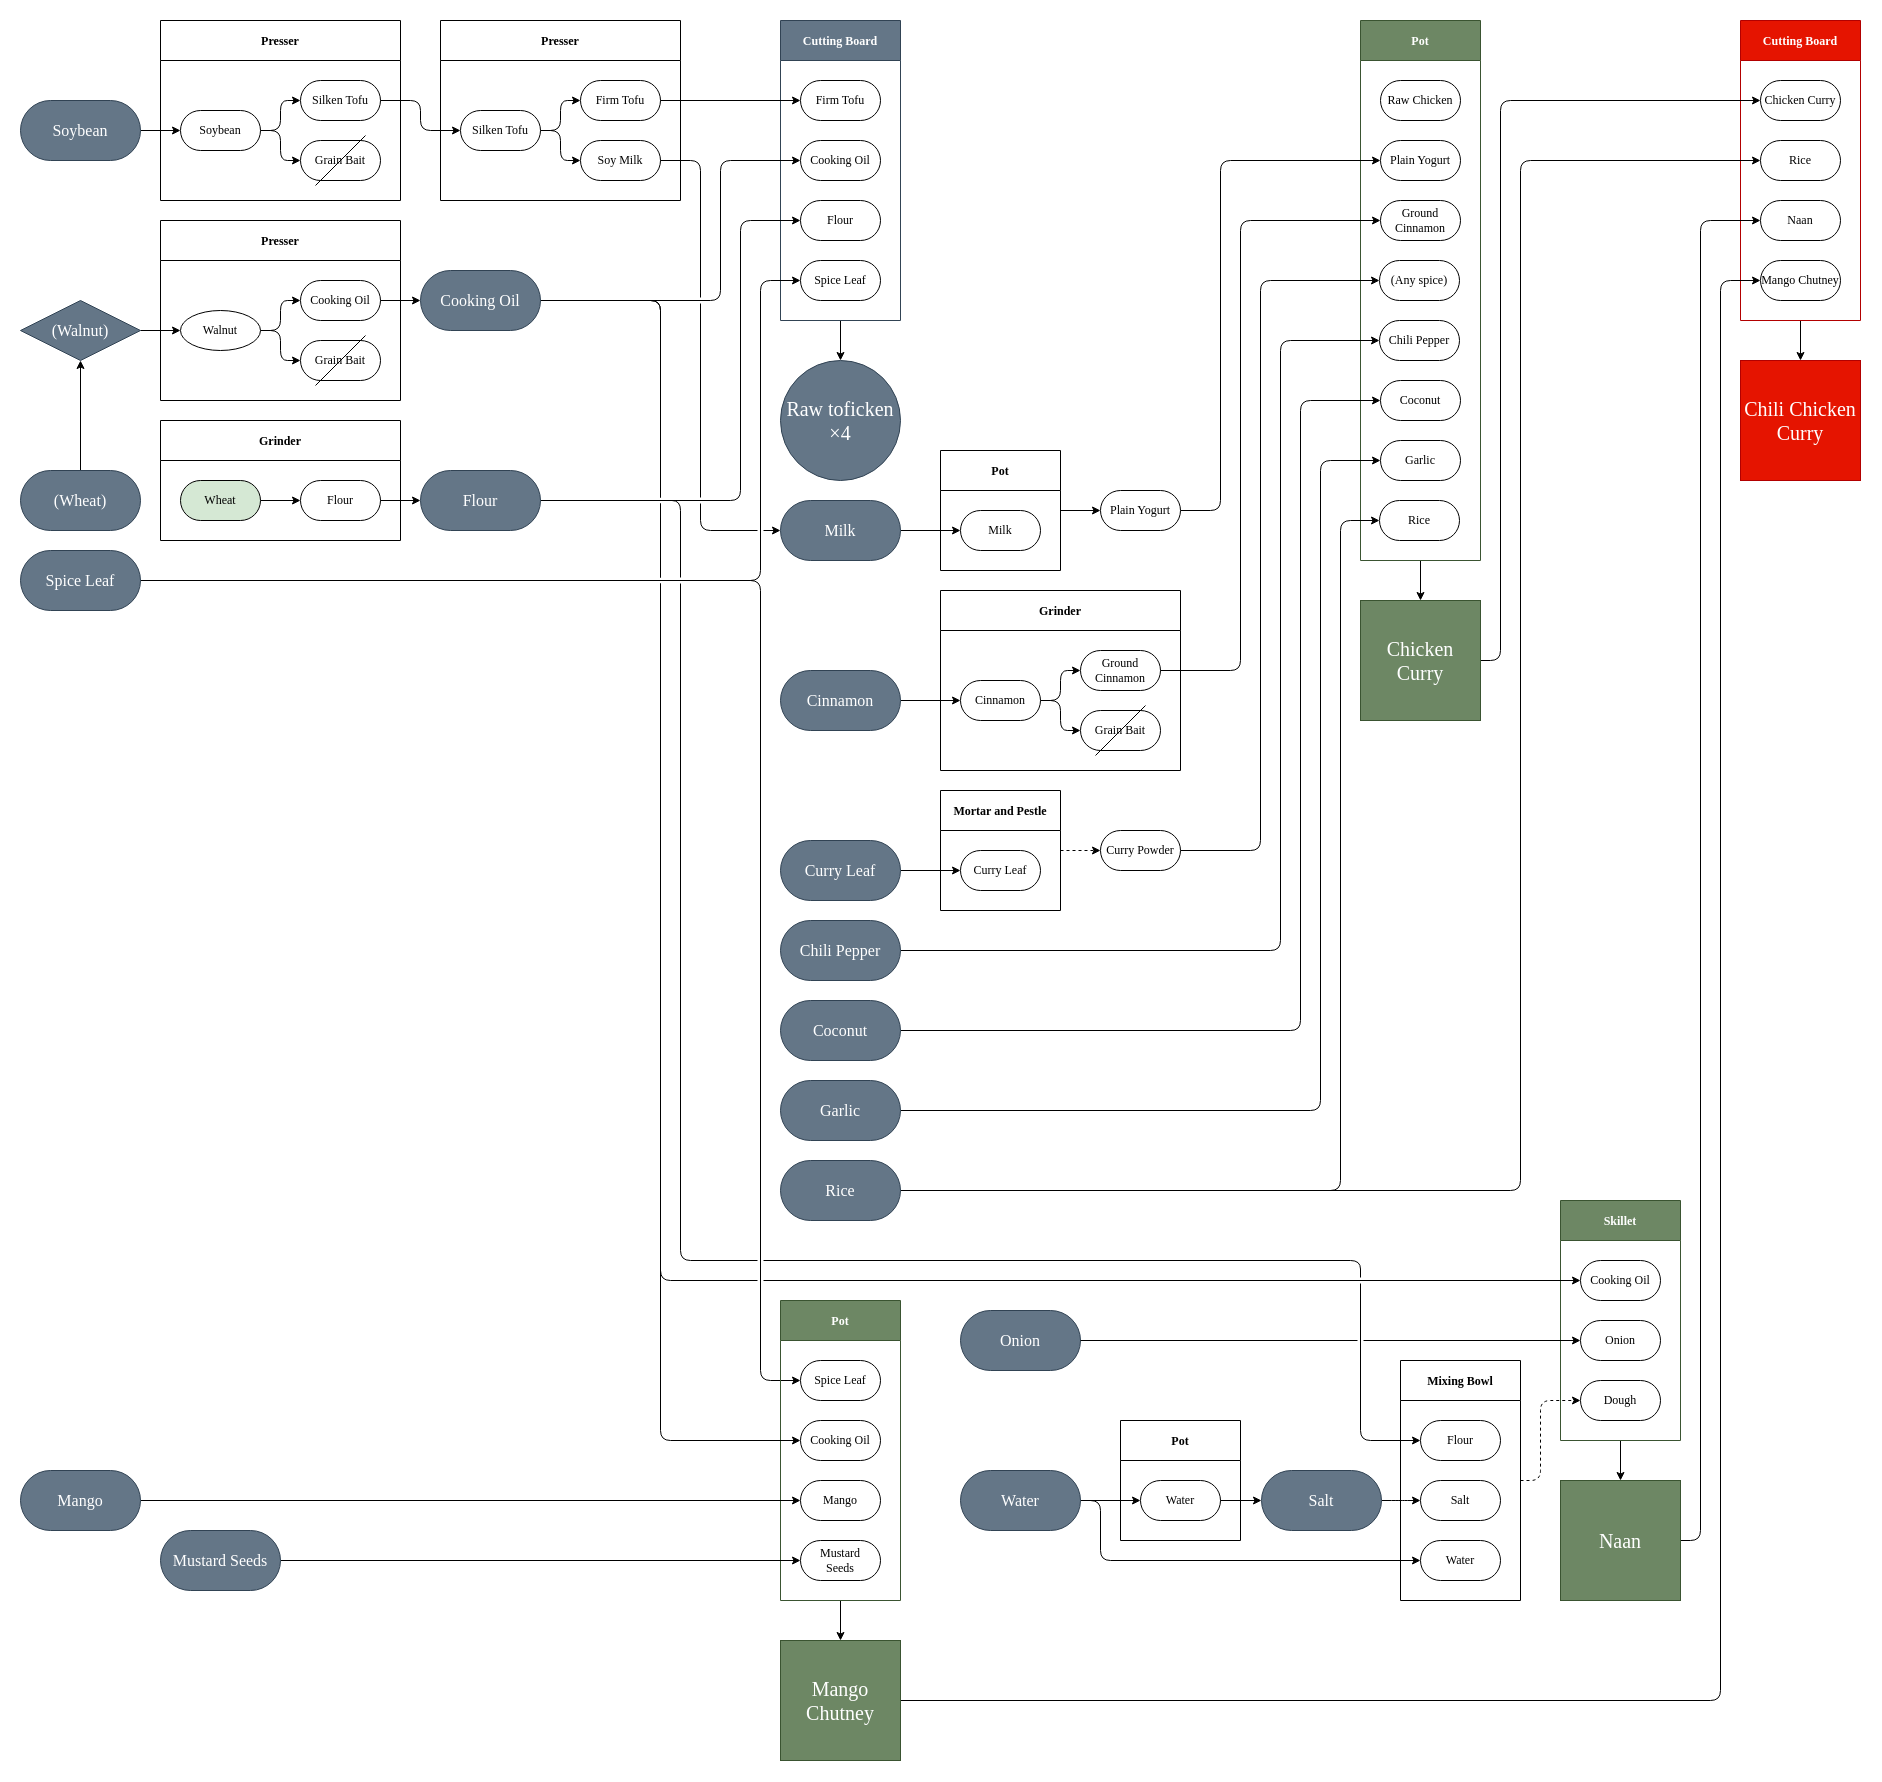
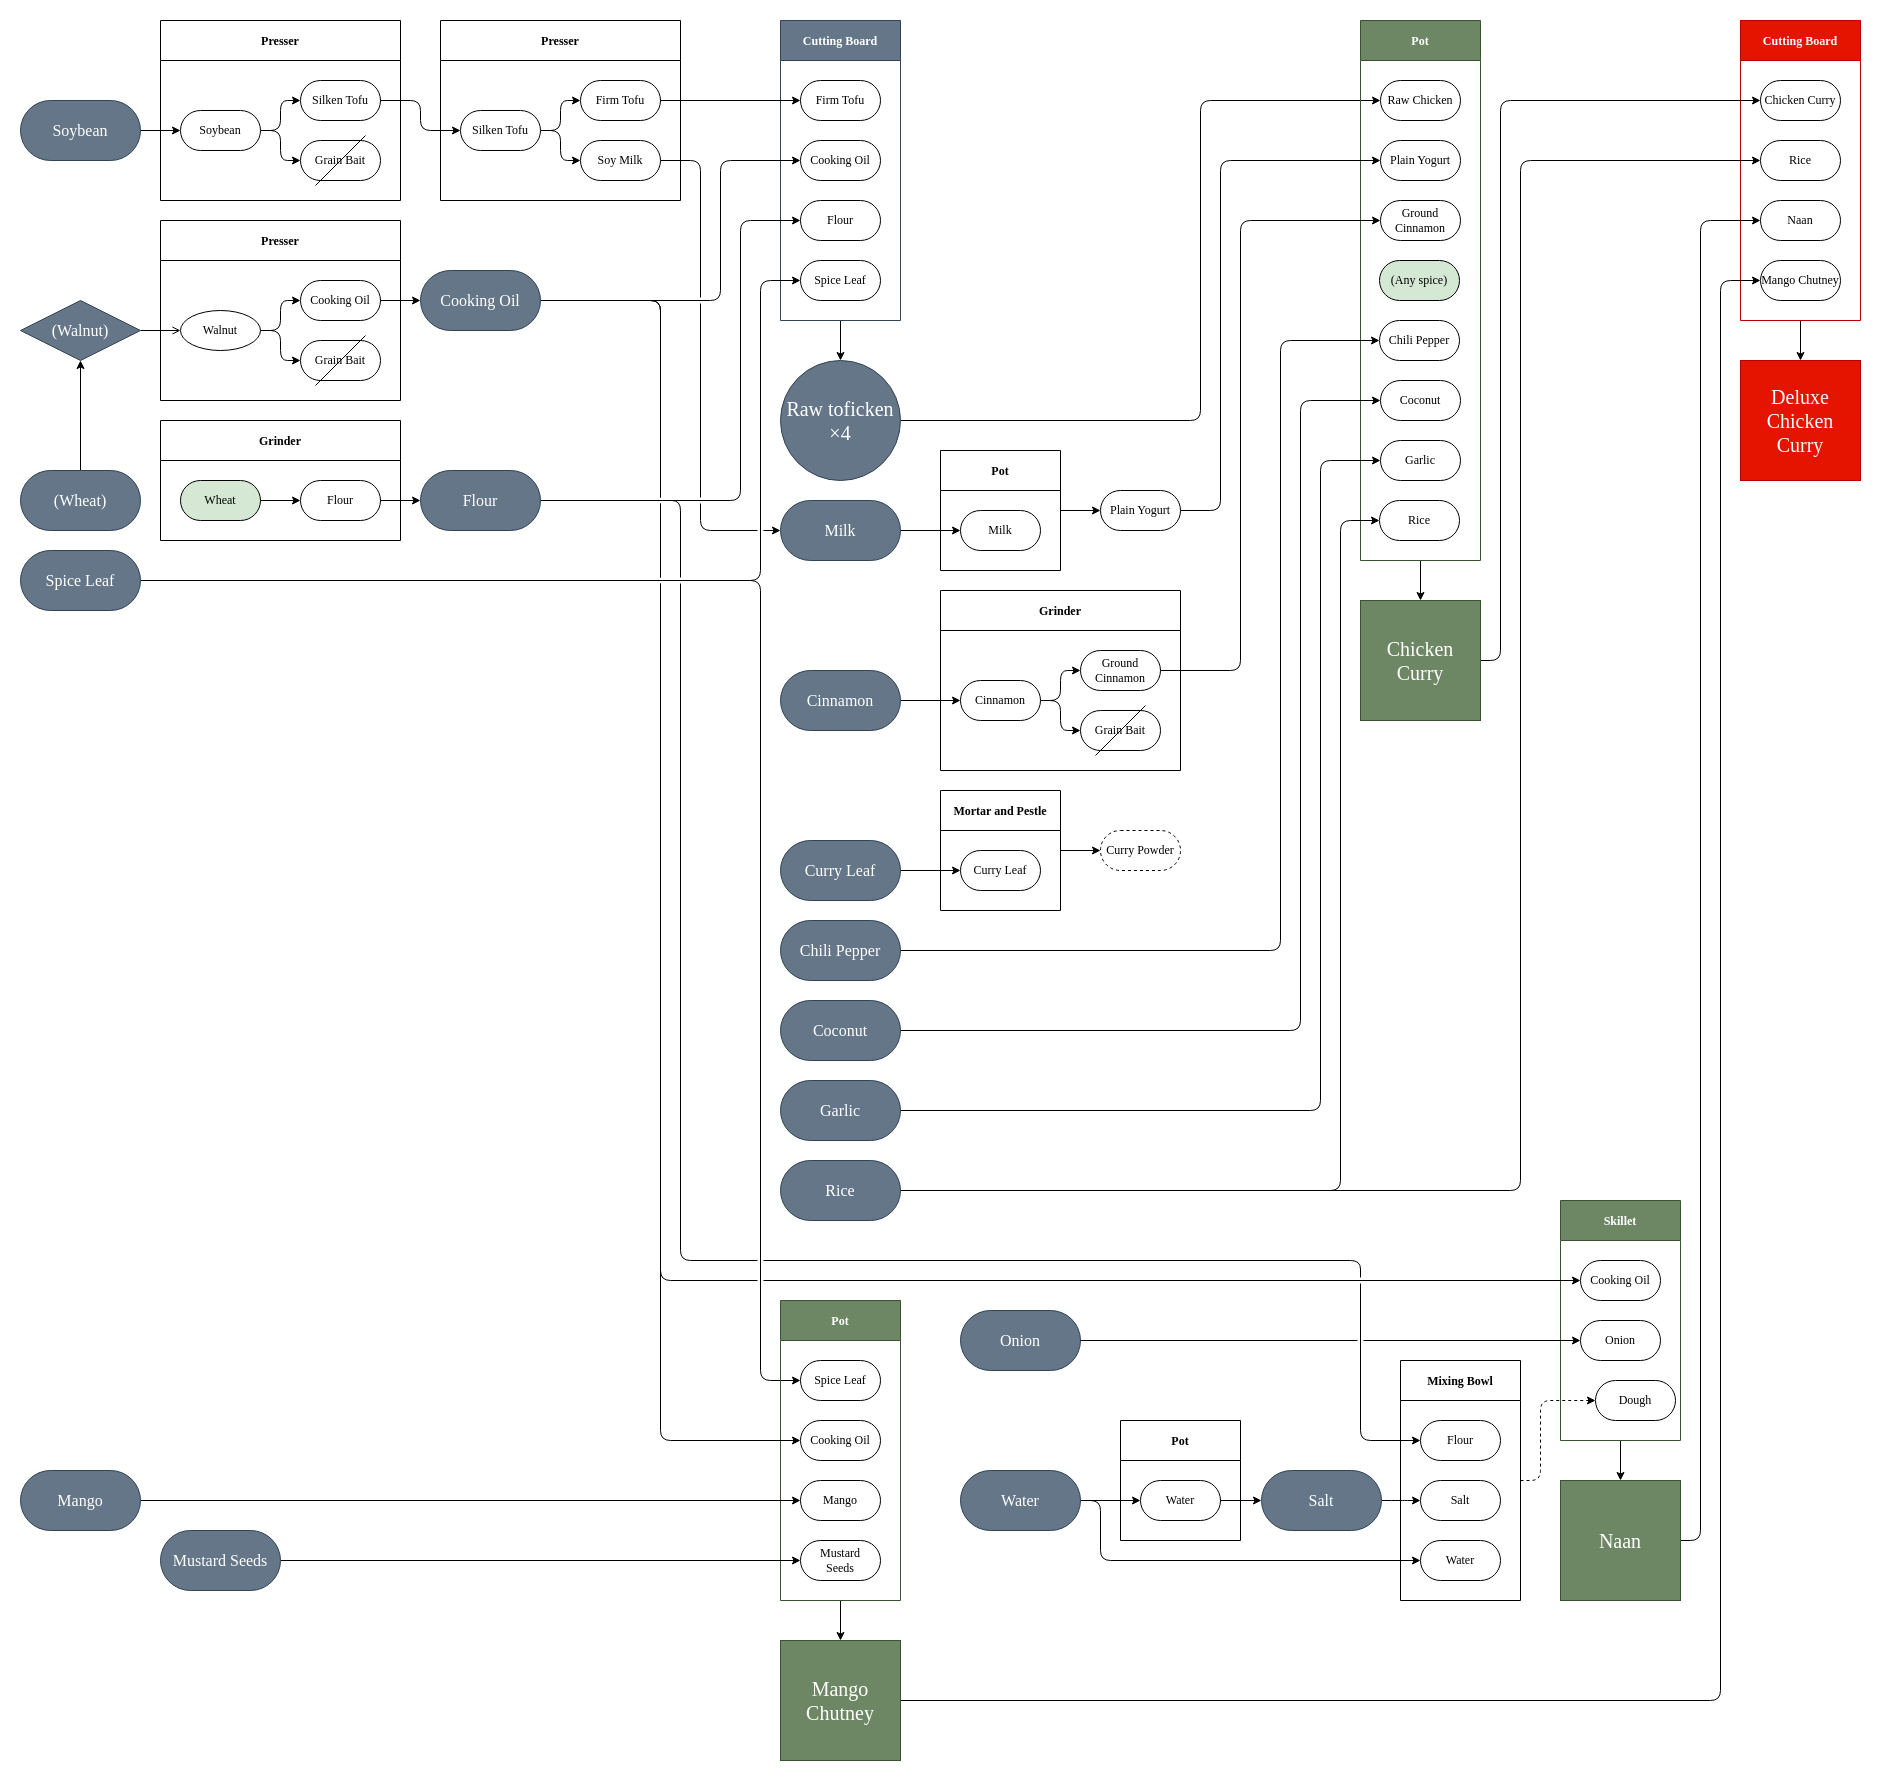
node "(Any spice)": fillcolor #ffffff -> #d5e8d4
edge "Raw toficken ×4" -> "Raw Chicken": added
edge "(Walnut)" -> "Walnut": arrowhead classic -> open
node "Chili Chicken Curry": label "Chili Chicken Curry" -> "Deluxe Chicken Curry"
edge "Curry Powder" -> "(Any spice)": removed
edge "Mortar and Pestle" -> "Curry Powder": style dashed -> solid
node "Curry Powder": style solid -> dashed
node "Dough": moved (1621, 1401) -> (1636, 1401)
